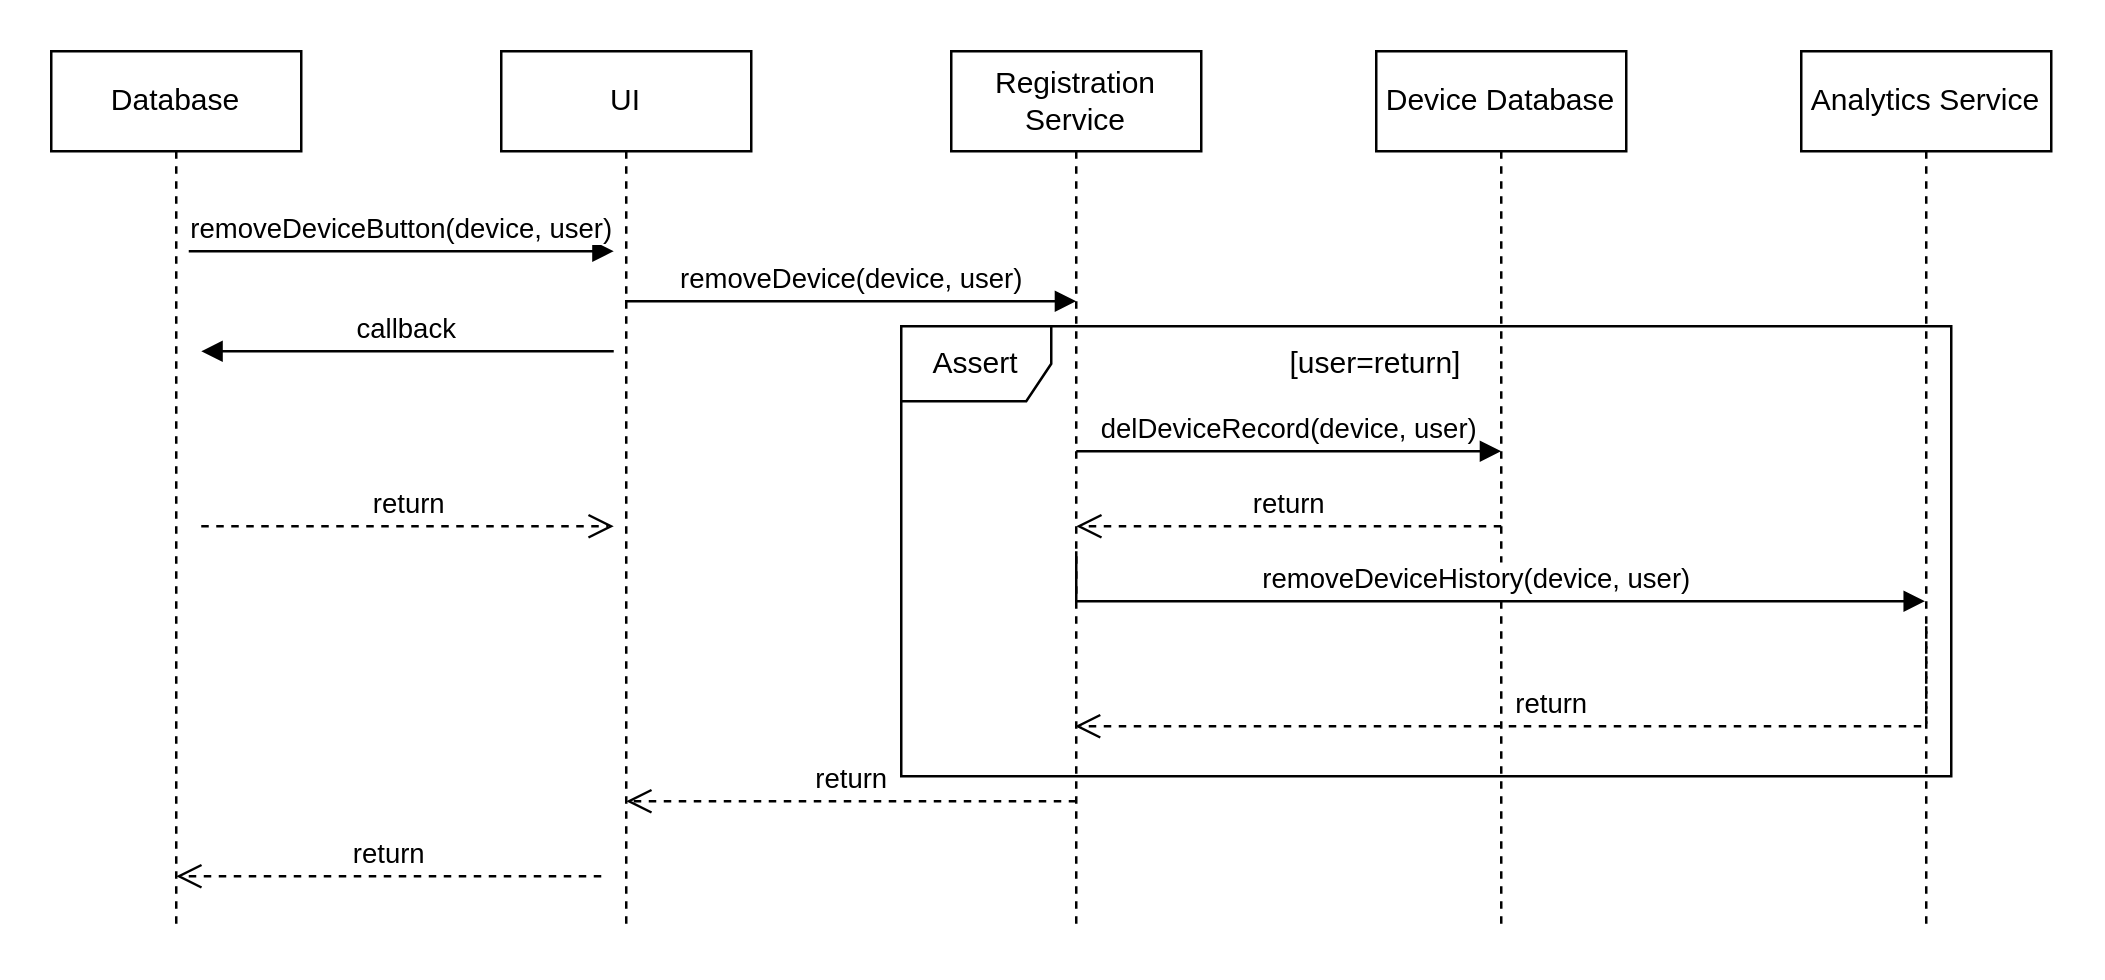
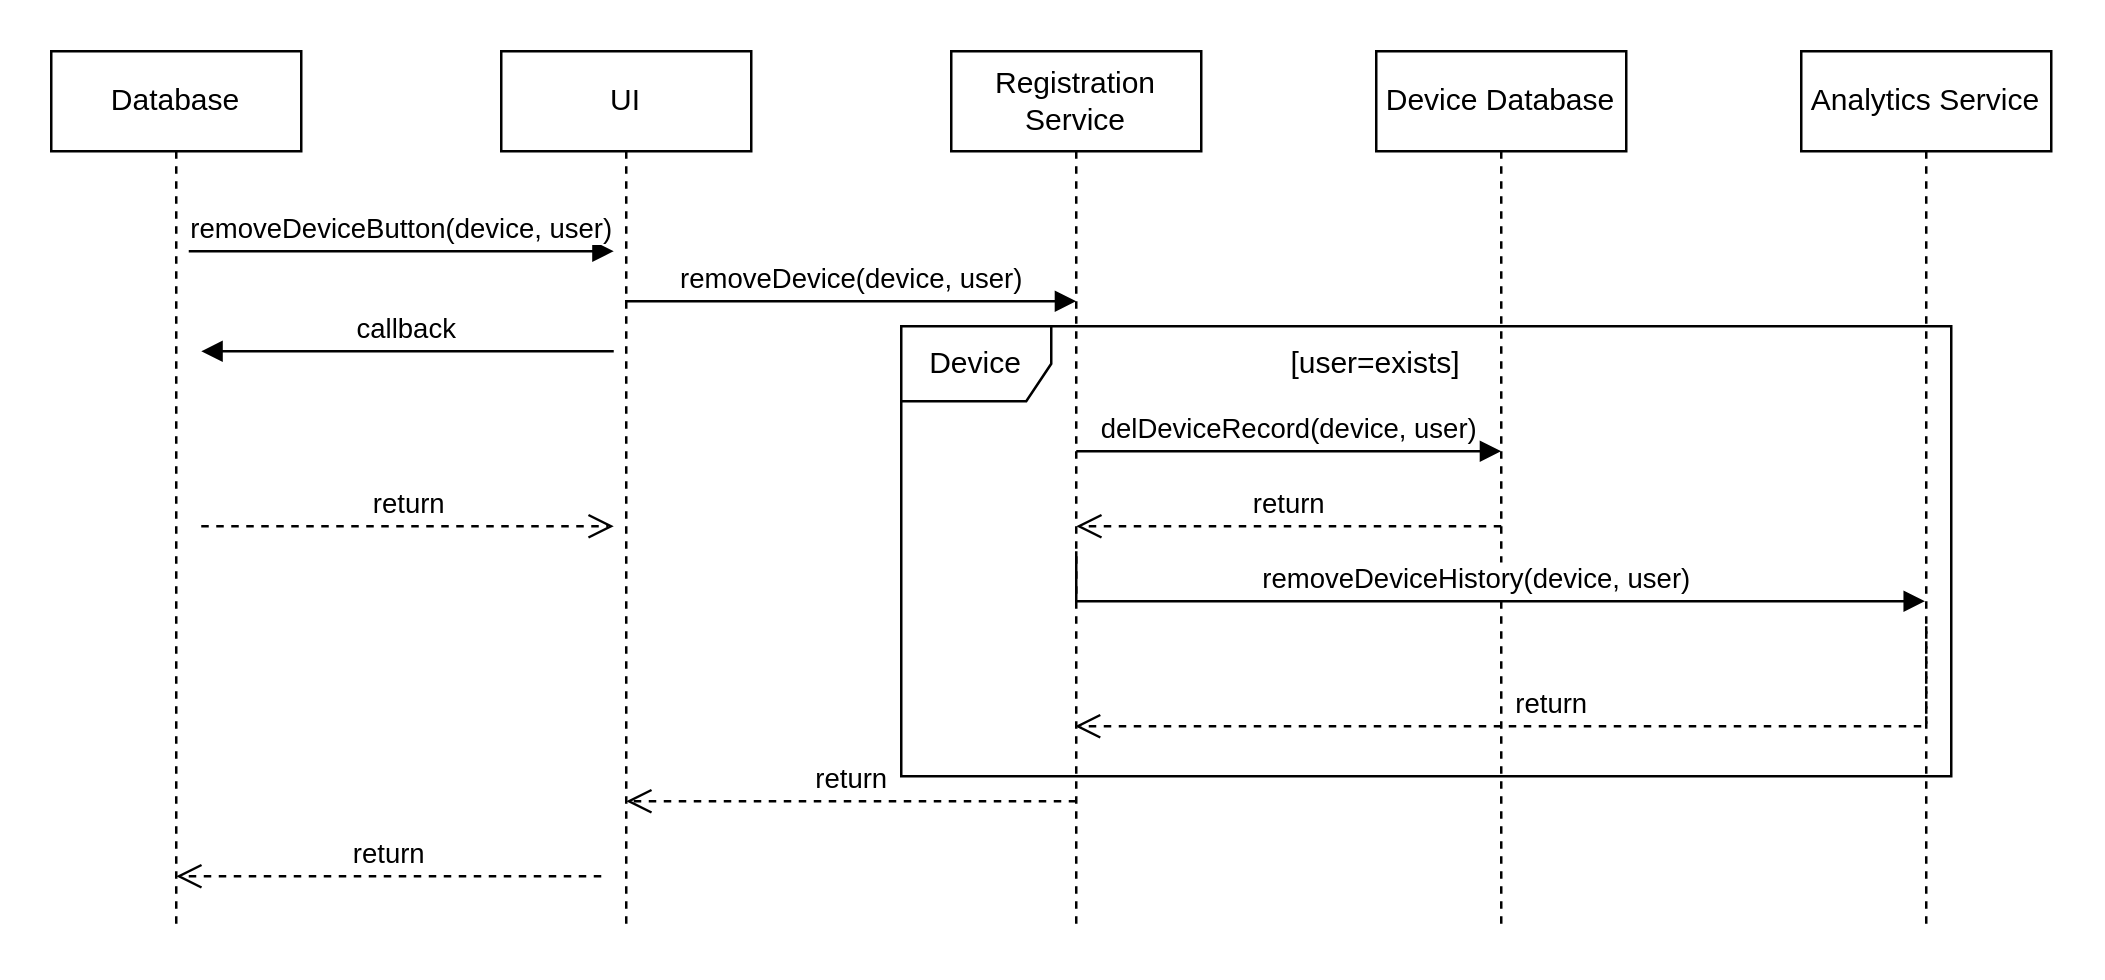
node "Assert": label "Assert" -> "Device"
node "[user=return]": label "[user=return]" -> "[user=exists]"
